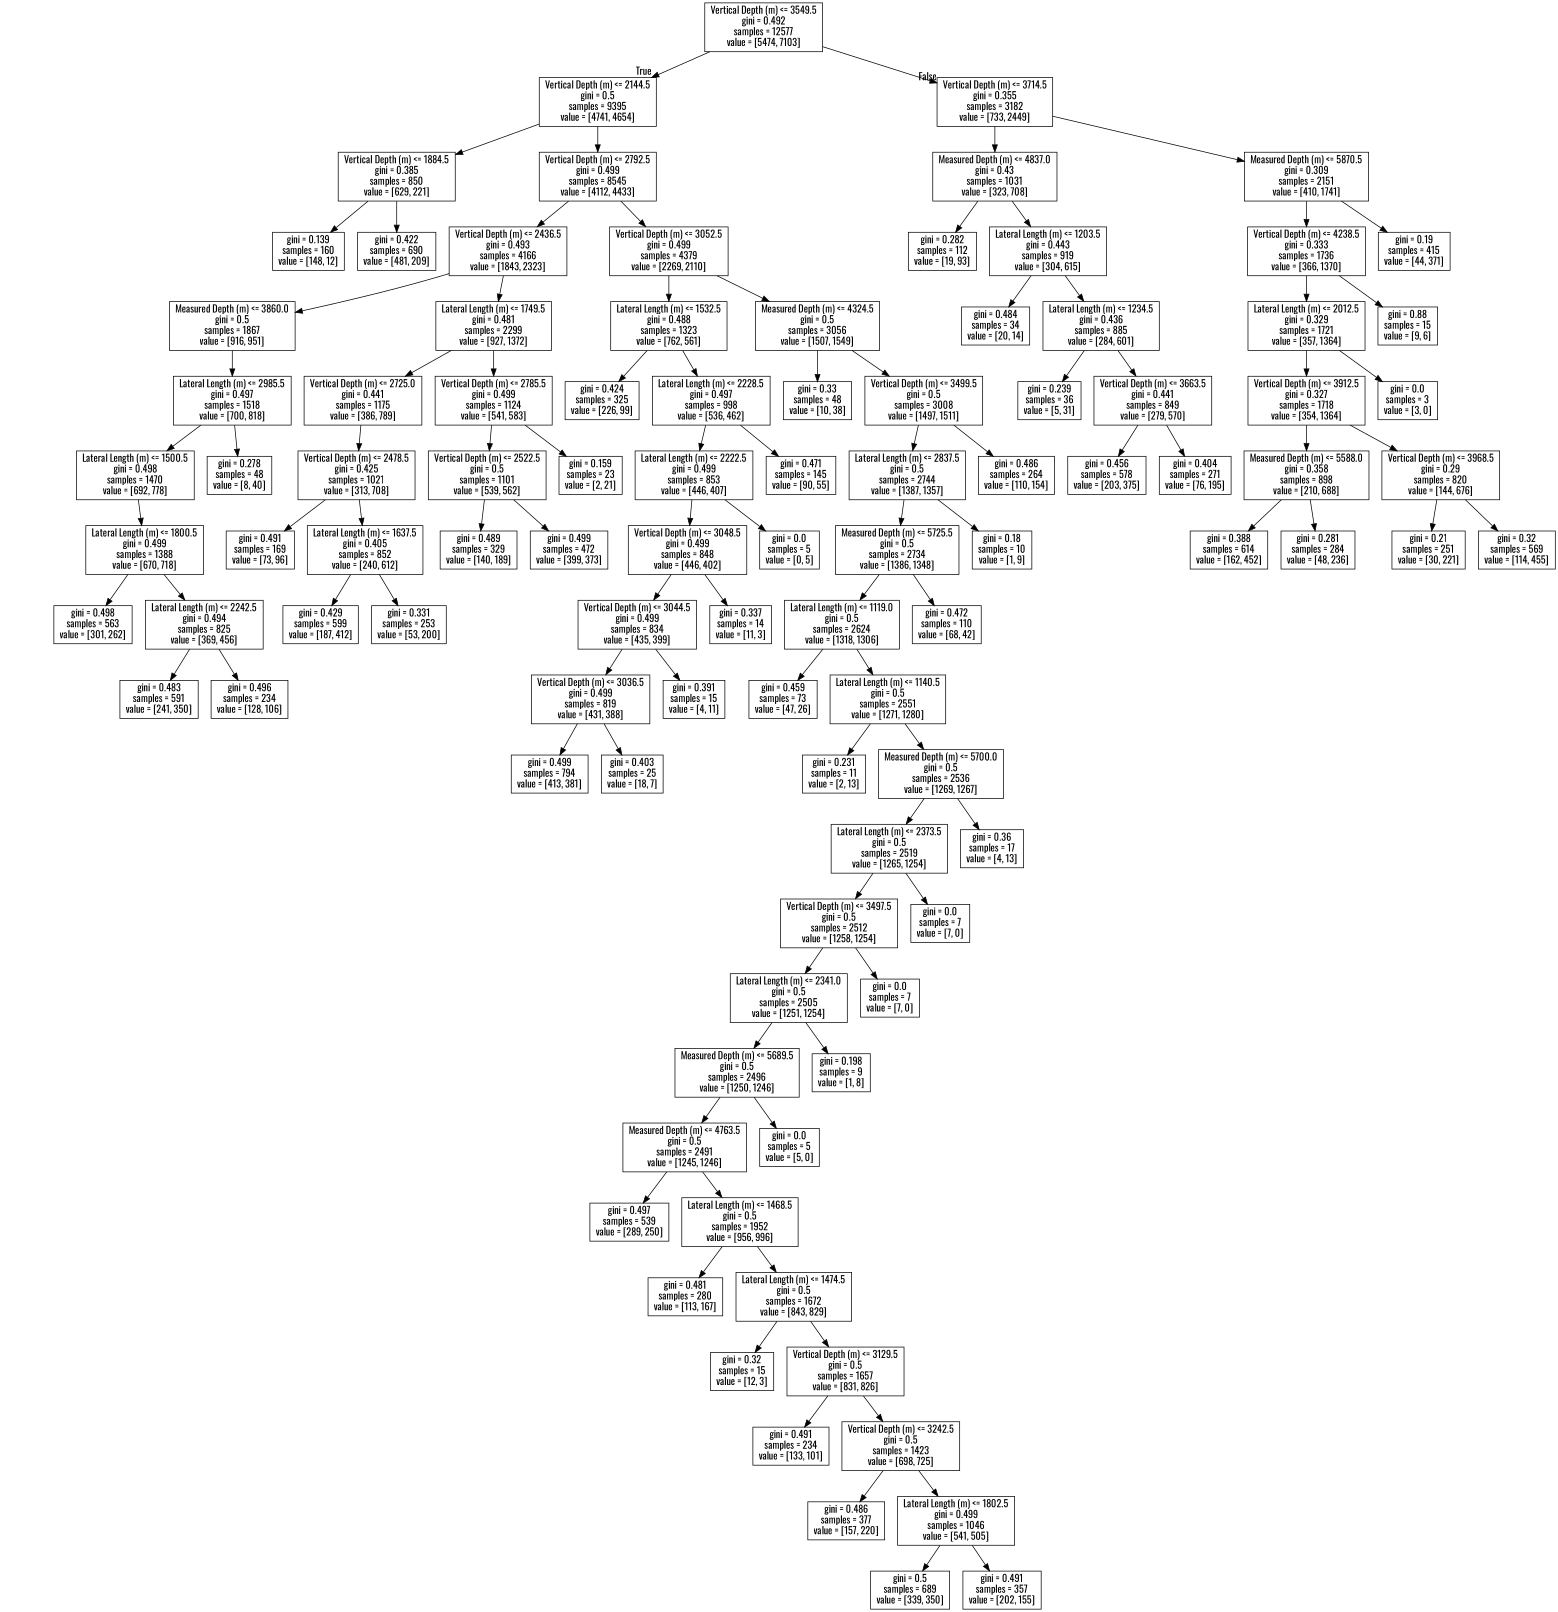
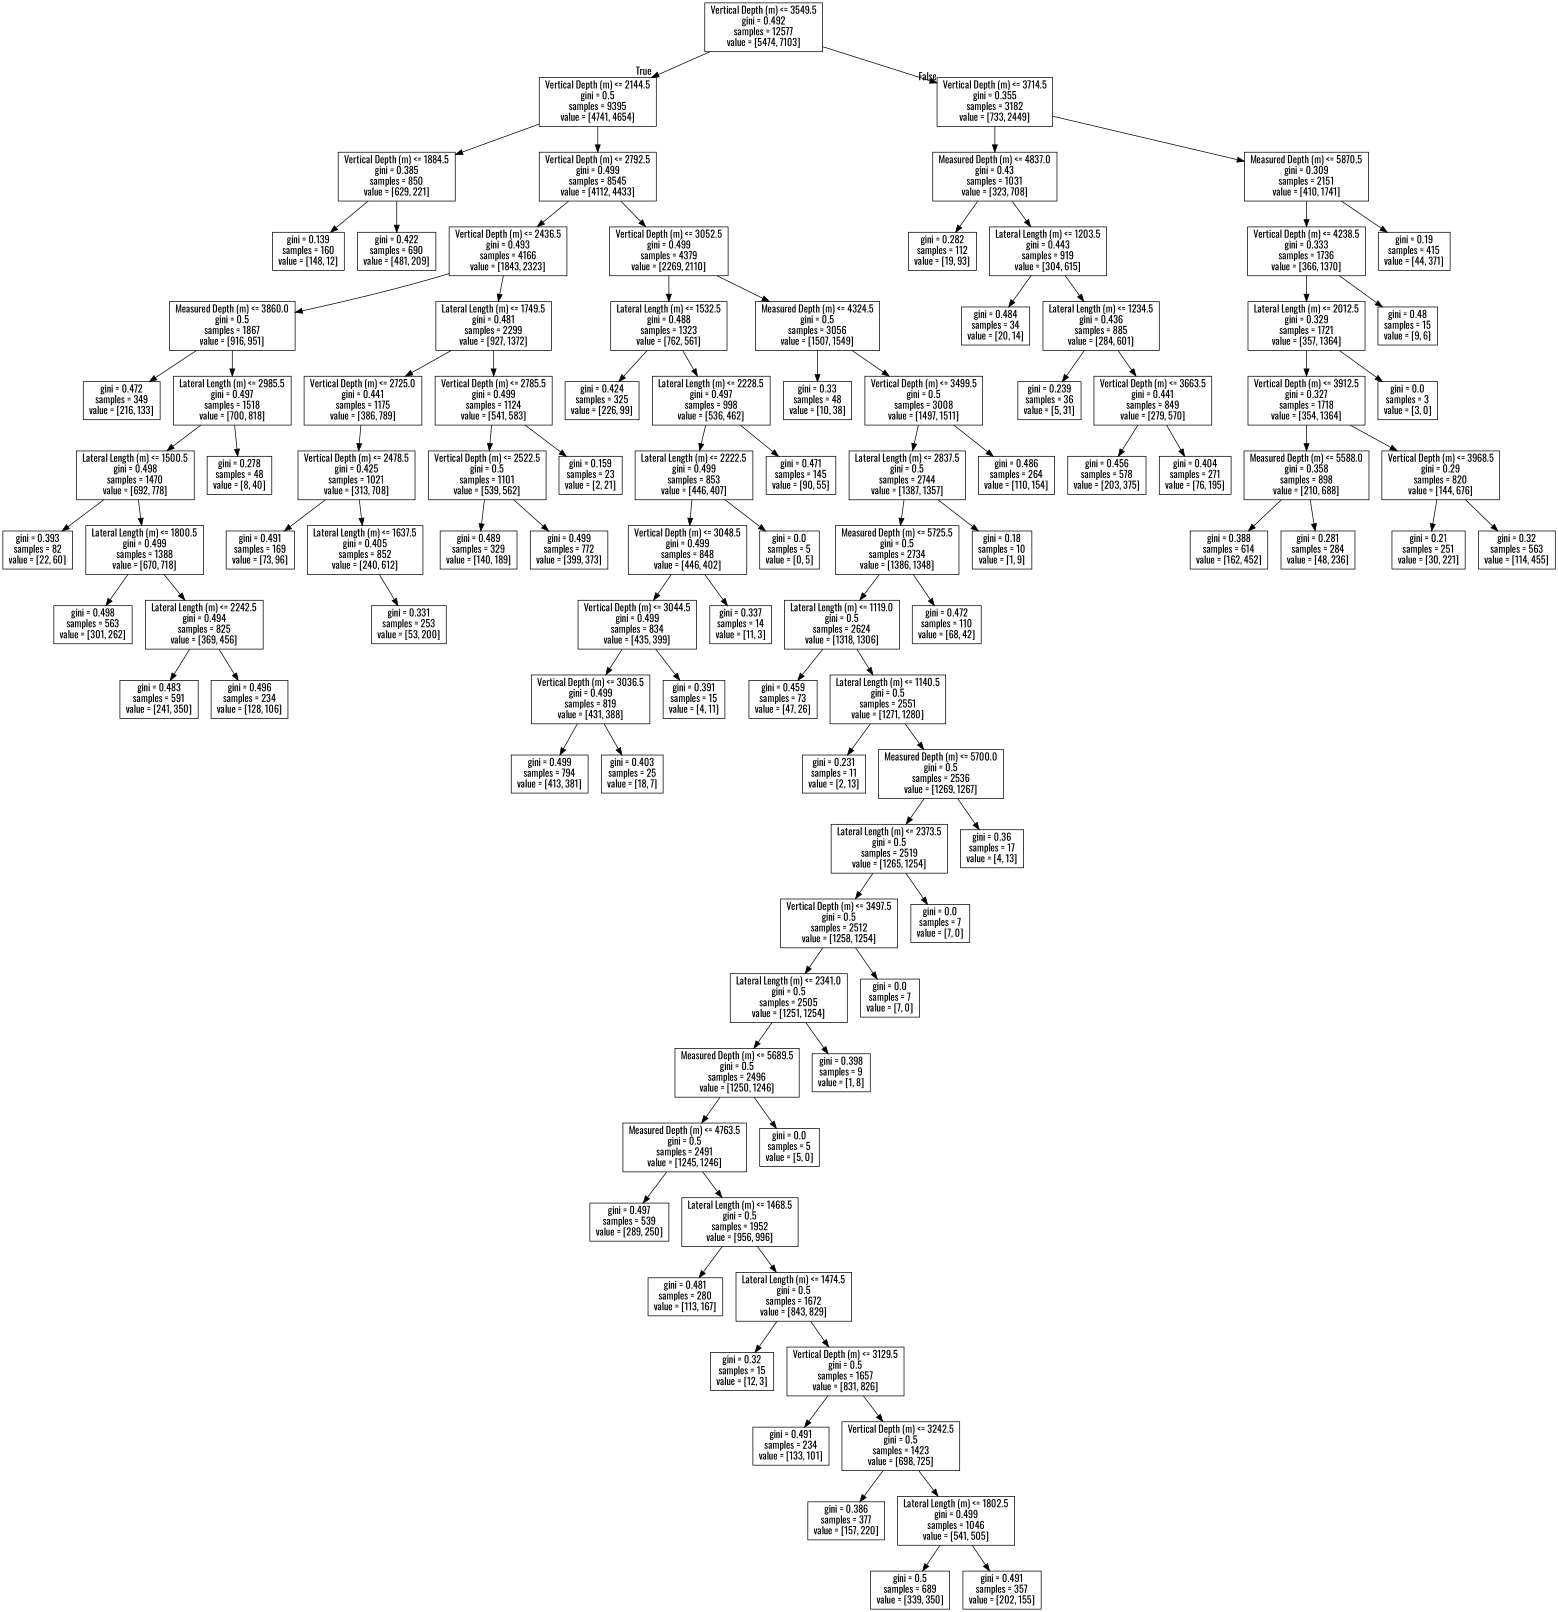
node "gini = 0.88 samples = 15 value = [9, 6]": label "gini = 0.88 samples = 15 value = [9, 6]" -> "gini = 0.48 samples = 15 value = [9, 6]"
node "gini = 0.472 samples = 349 value = [216, 133]": added
node "gini = 0.393 samples = 82 value = [22, 60]": added
node "gini = 0.499 samples = 472 value = [399, 373]": label "gini = 0.499 samples = 472 value = [399, 373]" -> "gini = 0.499 samples = 772 value = [399, 373]"
node "gini = 0.32 samples = 569 value = [114, 455]": label "gini = 0.32 samples = 569 value = [114, 455]" -> "gini = 0.32 samples = 563 value = [114, 455]"
node "gini = 0.429 samples = 599 value = [187, 412]": removed
node "gini = 0.198 samples = 9 value = [1, 8]": label "gini = 0.198 samples = 9 value = [1, 8]" -> "gini = 0.398 samples = 9 value = [1, 8]"
node "gini = 0.486 samples = 377 value = [157, 220]": label "gini = 0.486 samples = 377 value = [157, 220]" -> "gini = 0.386 samples = 377 value = [157, 220]"
